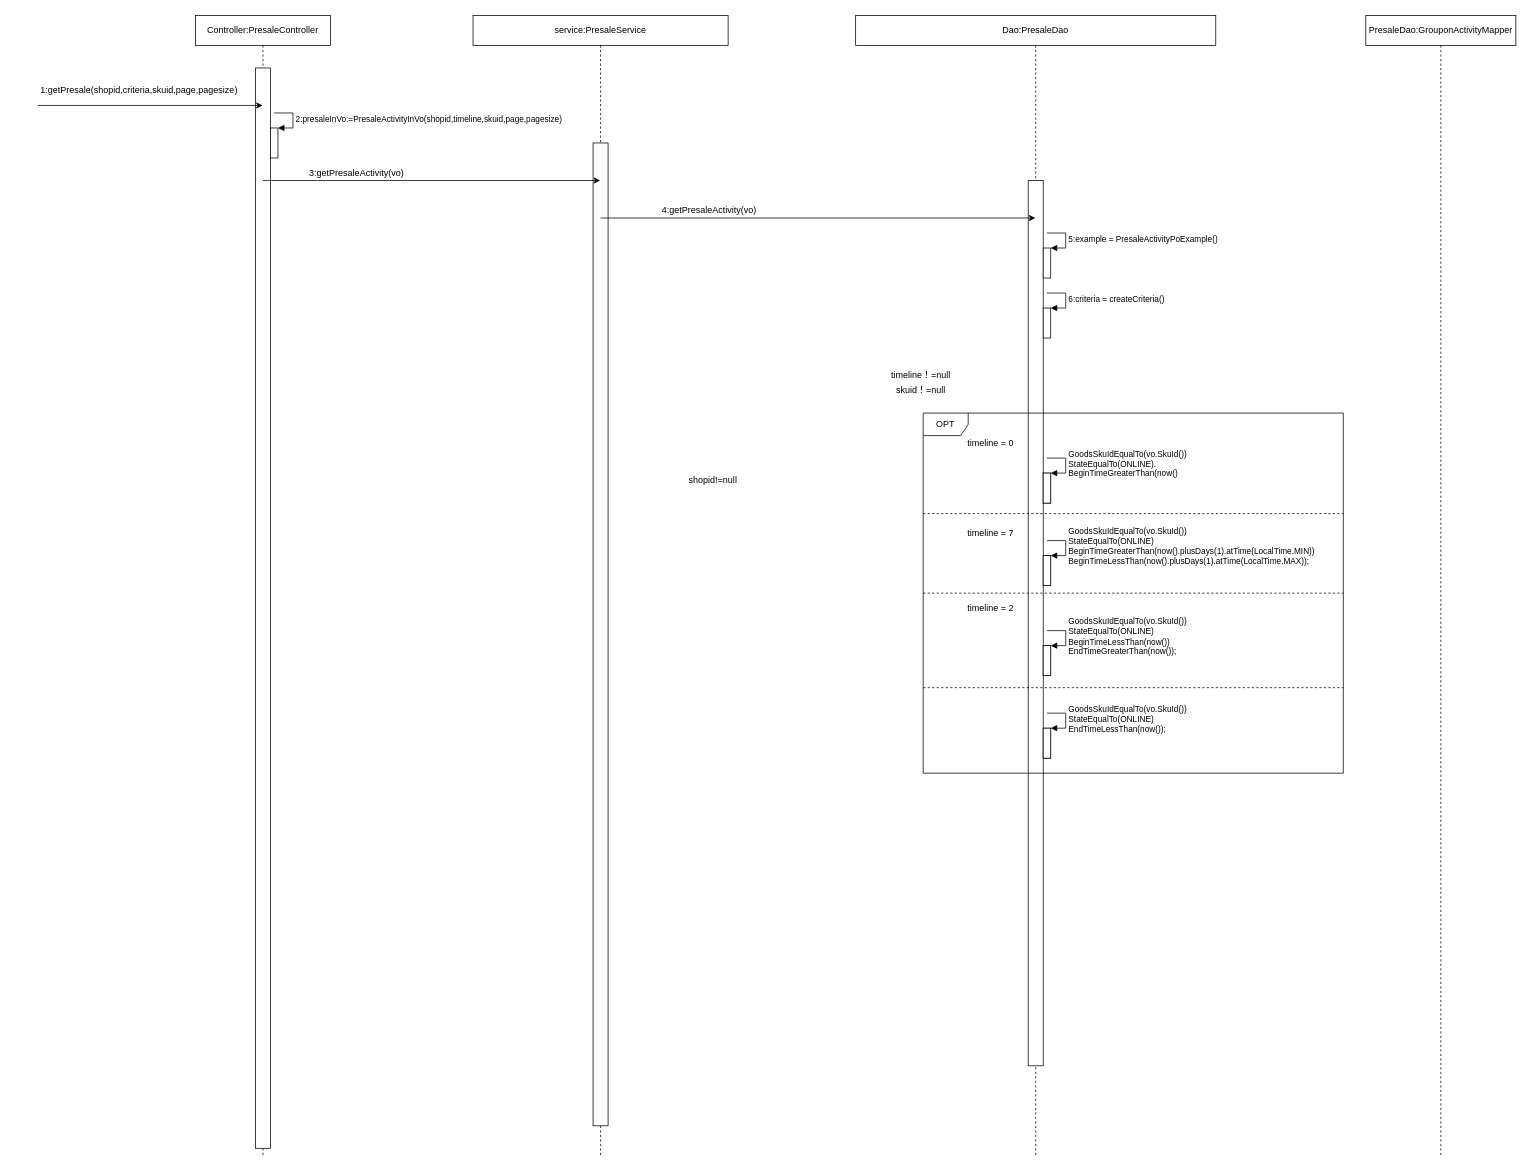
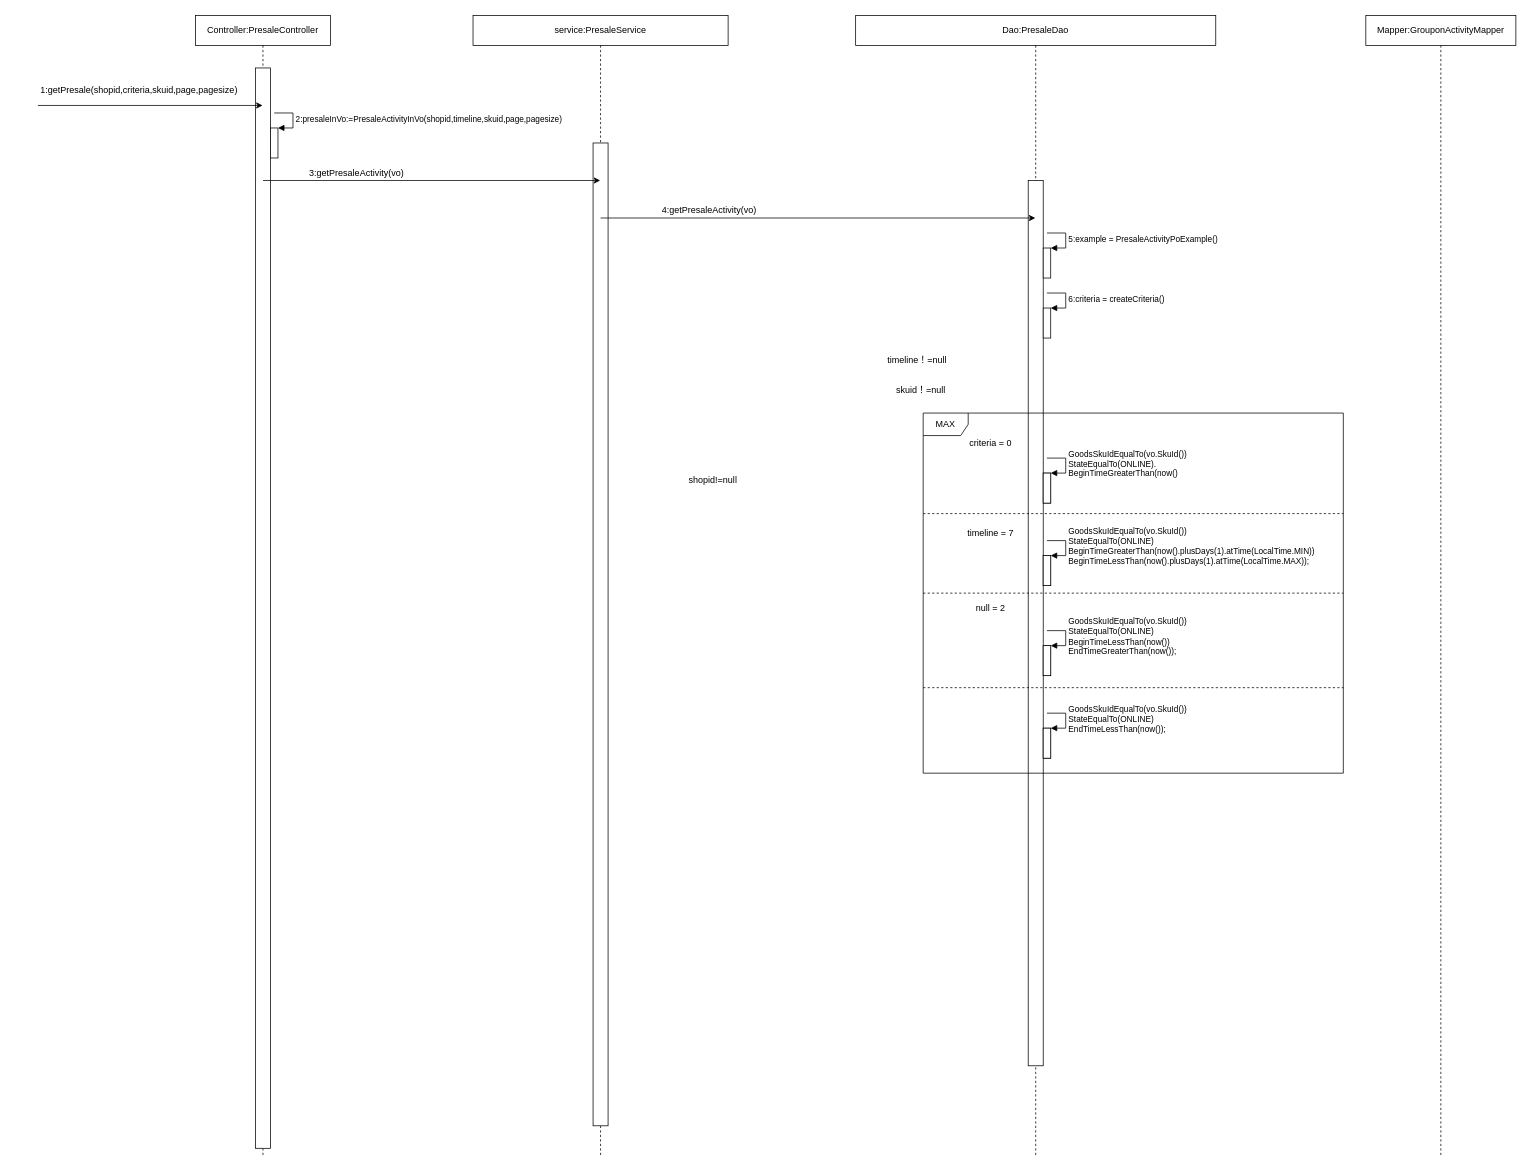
node "PresaleDao:GrouponActivityMapper": label "PresaleDao:GrouponActivityMapper" -> "Mapper:GrouponActivityMapper"
node "timeline！=null": moved (921, 375) -> (917, 360)
node "OPT": label "OPT" -> "MAX"
node "timeline = 0": label "timeline = 0" -> "criteria = 0"
node "timeline = 2": label "timeline = 2" -> "null = 2"
